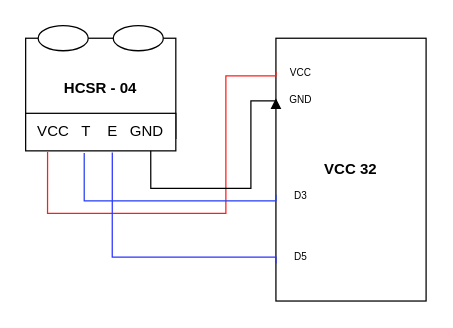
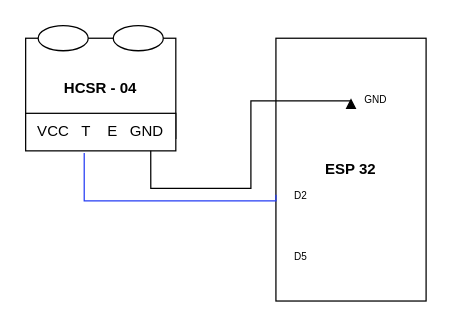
node "VCC": removed
node "GND": moved (301, 98) -> (376, 98)
node "VCC 32": label "VCC 32" -> "ESP 32"
node "D3": label "D3" -> "D2"
edge "VCC" -- "VCC T E GND": removed
edge "VCC T E GND" -- "D5": removed
